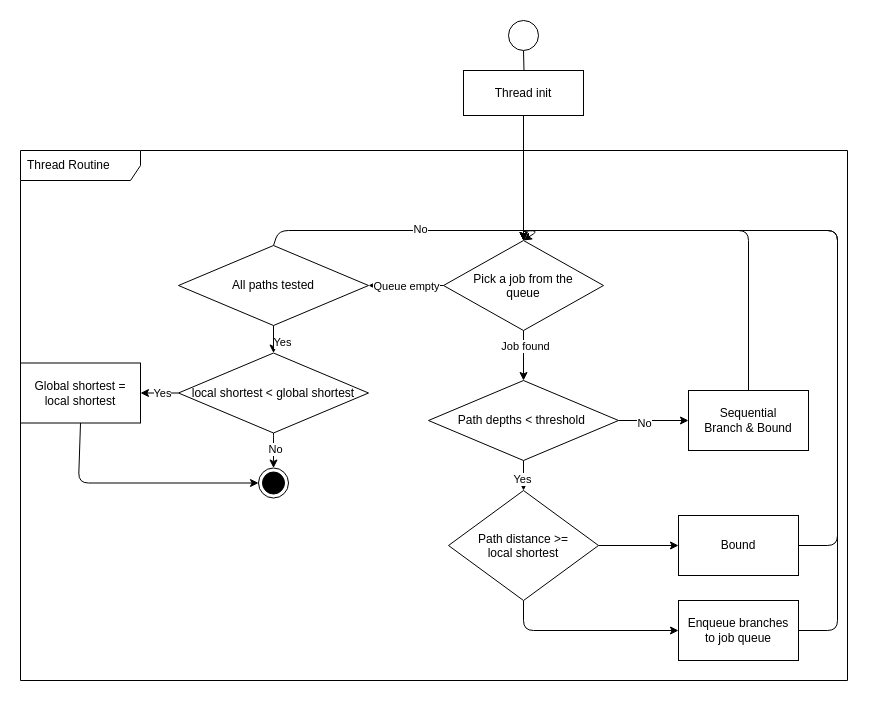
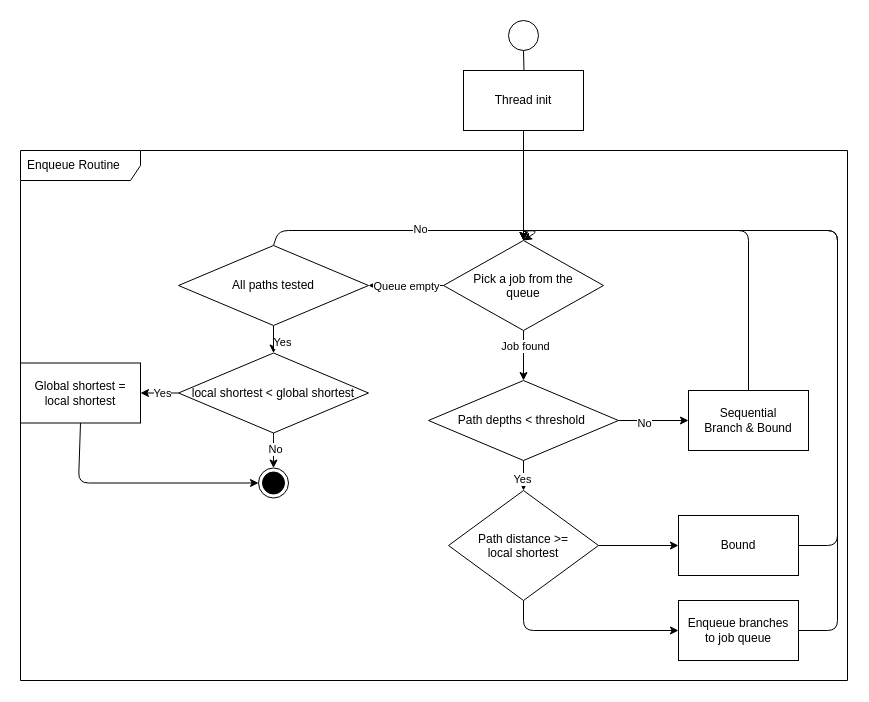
node "Thread init": size 120x45 -> 120x60
node "Thread Routine": label "Thread Routine" -> "Enqueue Routine"
